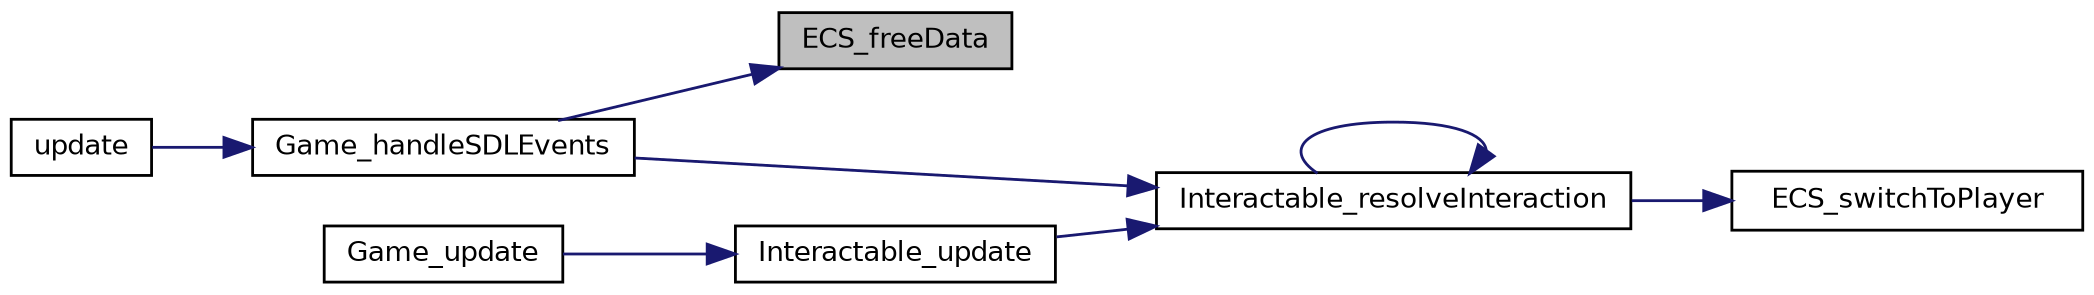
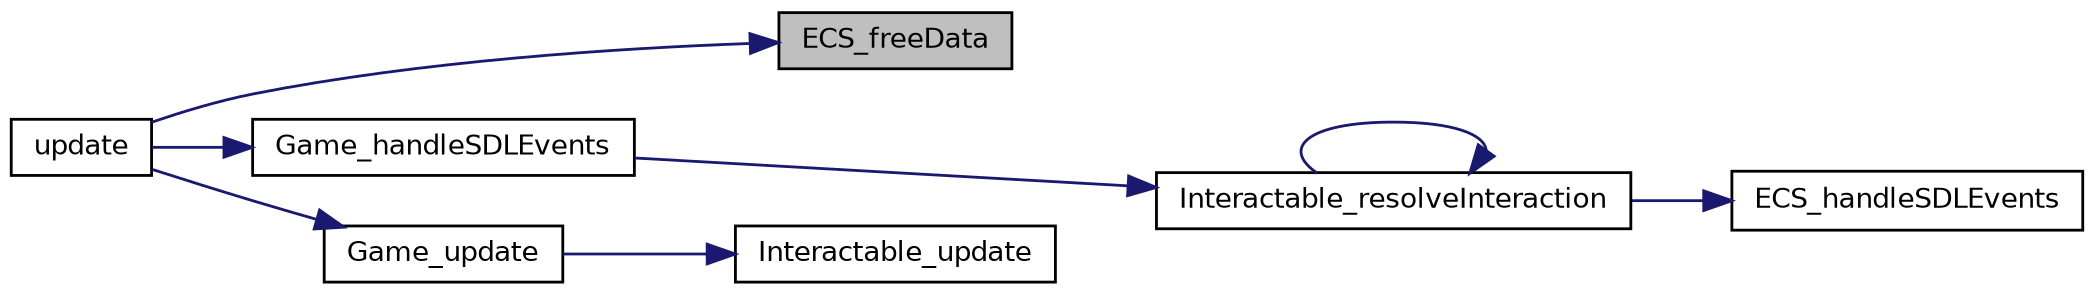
edge "Game_handleSDLEvents" -> "ECS_freeData": now "update" -> "ECS_freeData"
edge "update" -> "Game_update": added
node "ECS_switchToPlayer": label "ECS_switchToPlayer" -> "ECS_handleSDLEvents"
edge "Interactable_update" -> "Interactable_resolveInteraction": removed
